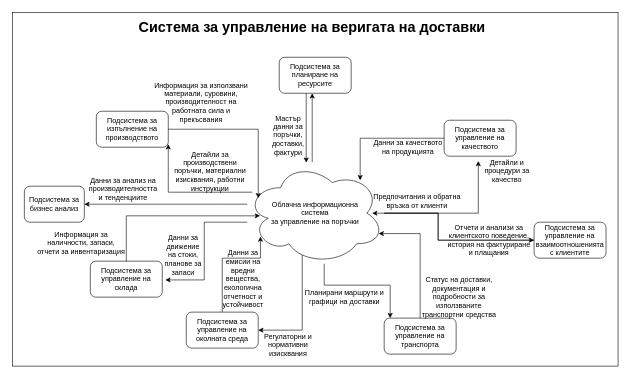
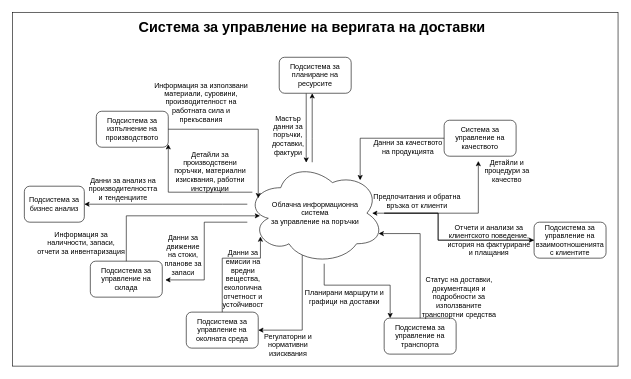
node "Подсистема за управление на качеството": label "Подсистема за управление на качеството" -> "Система за управление на качеството"
